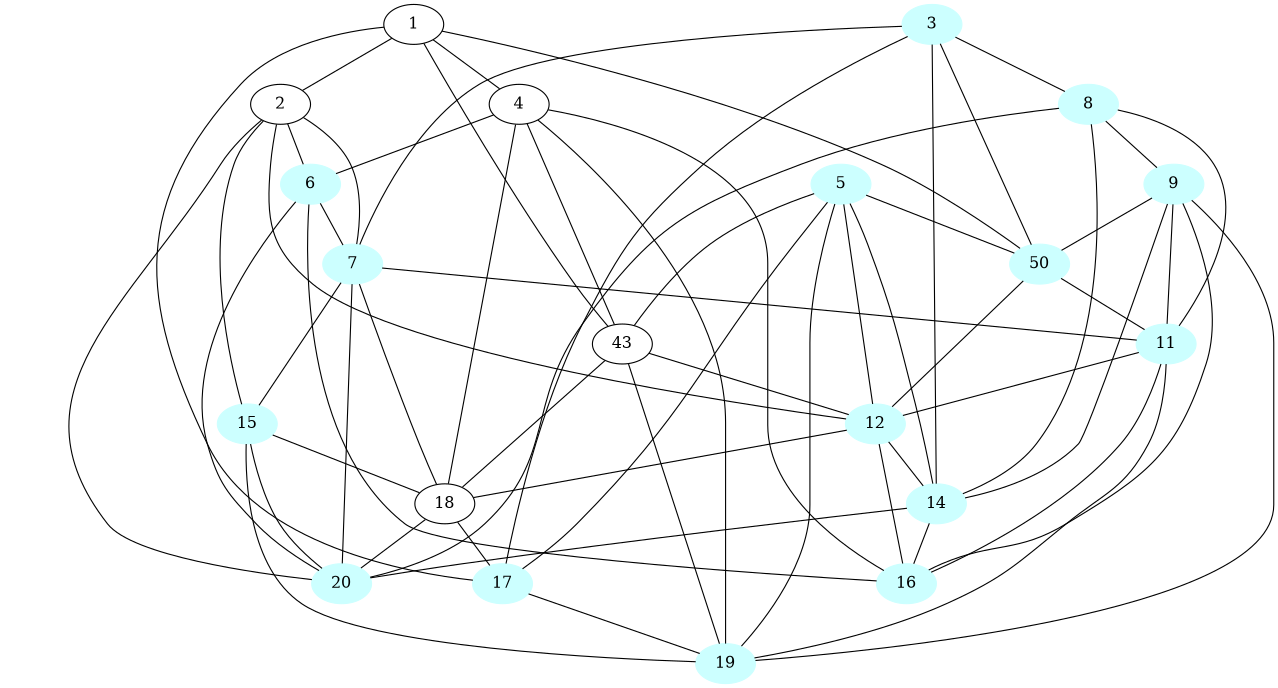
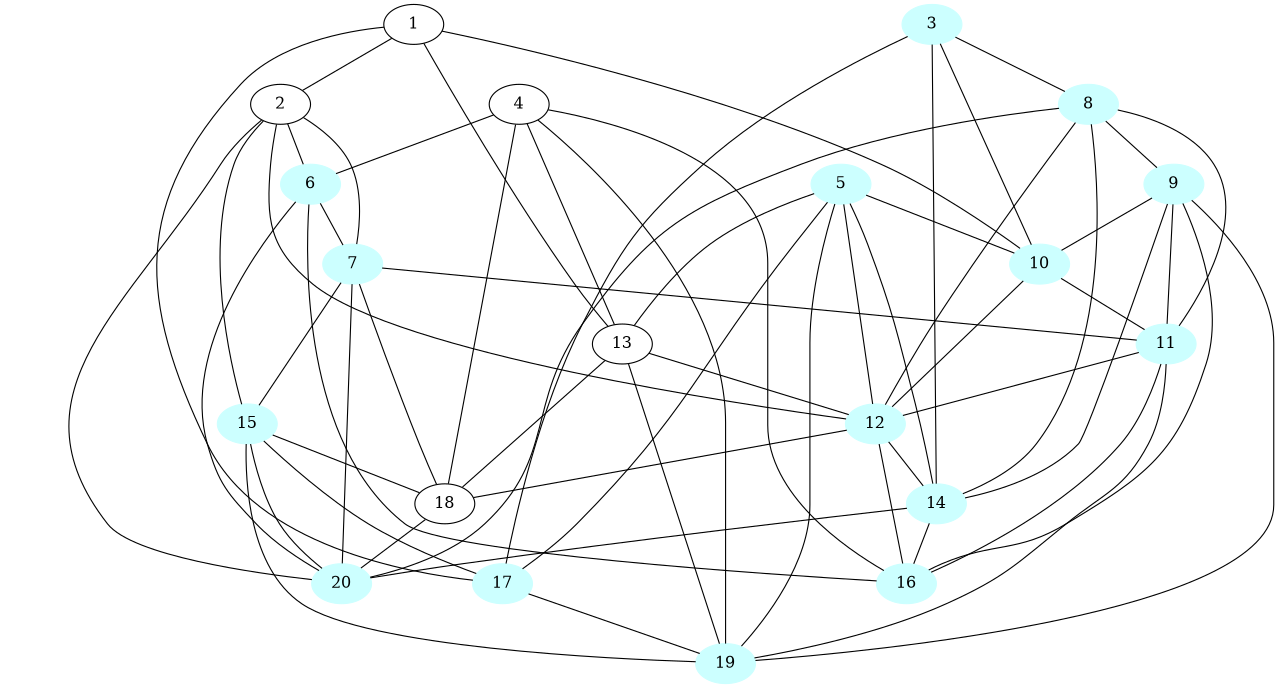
edge "3" -- "7": removed
edge "1" -- "4": removed
edge "8" -- "12": added
node "50": label "50" -> "10"
node "43": label "43" -> "13"
edge "18" -- "17": now "15" -- "17"
